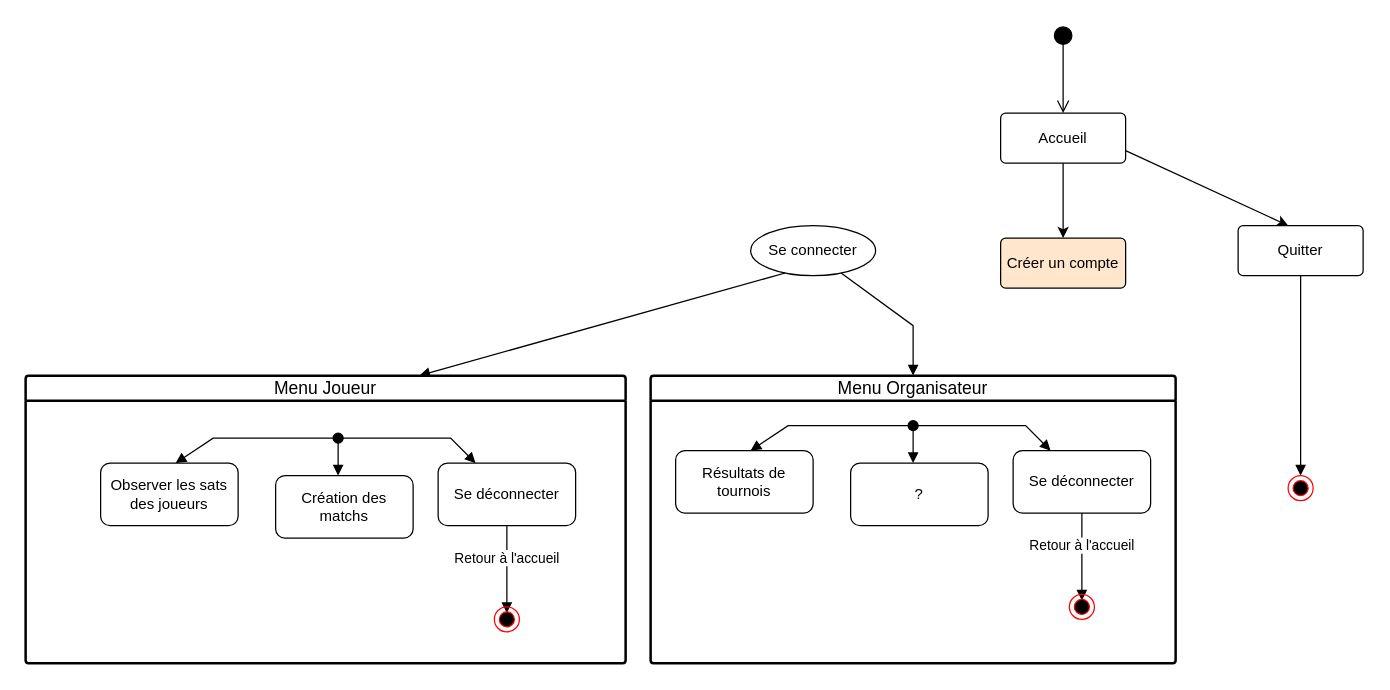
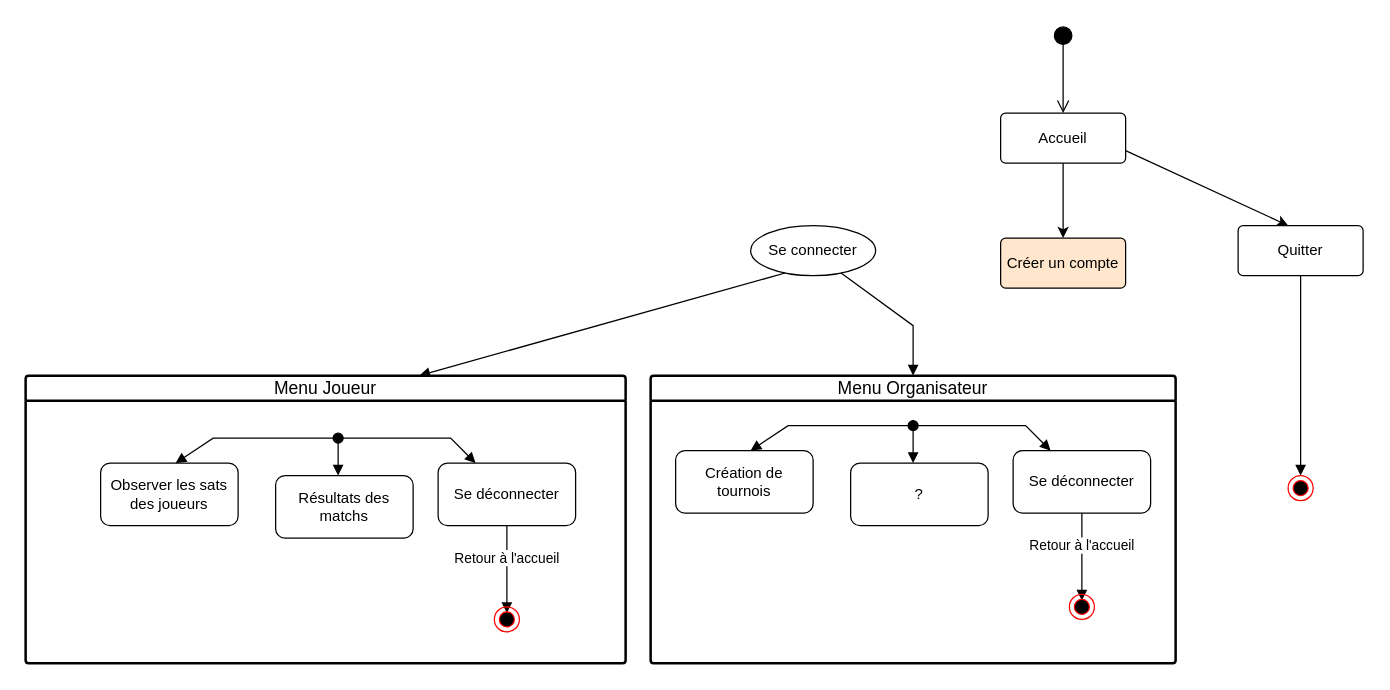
node "Résultats de tournois": label "Résultats de tournois" -> "Création de tournois"
node "Création des matchs": label "Création des matchs" -> "Résultats des matchs"
